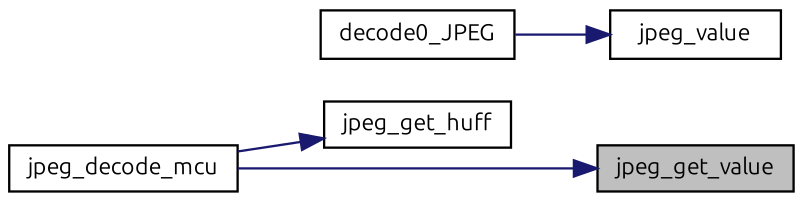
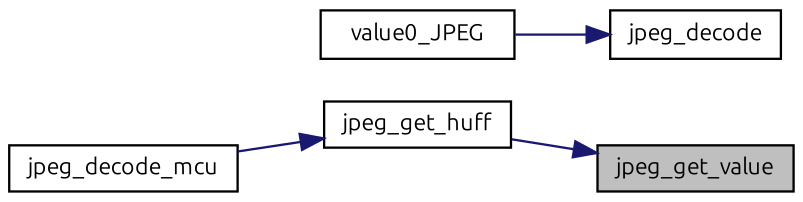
node "decode0_JPEG": label "decode0_JPEG" -> "value0_JPEG"
node "jpeg_value": label "jpeg_value" -> "jpeg_decode"
edge "jpeg_decode_mcu" -> "jpeg_get_value": now "jpeg_get_huff" -> "jpeg_get_value"
